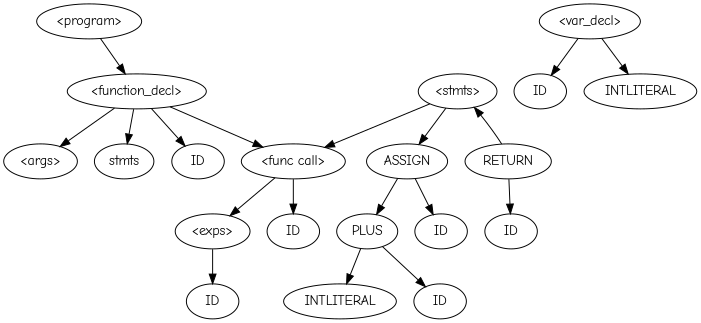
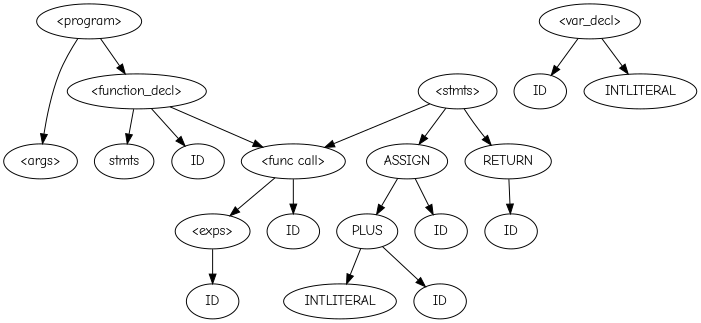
edge "<function_decl>" -> "<args>": now "<program>" -> "<args>"
edge "RETURN" -> "<stmts>": reversed
